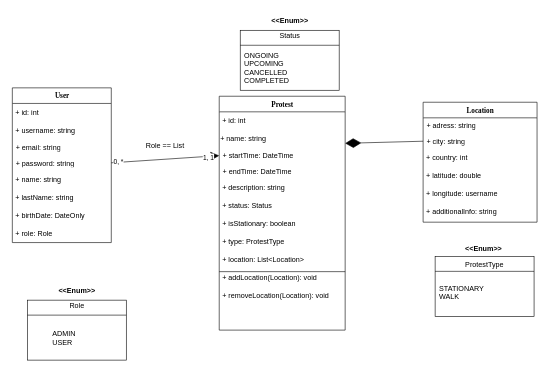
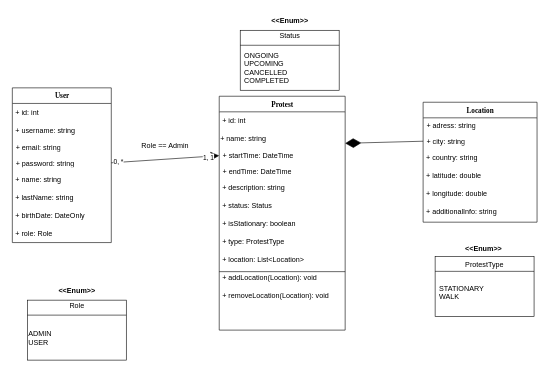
node "Role == List": label "Role == List" -> "Role == Admin"
node "+ country: int": label "+ country: int" -> "+ country: string"
node "+ longitude: username": label "+ longitude: username" -> "+ longitude: double"
node "ADMIN USER": moved (74, 338) -> (50, 338)
